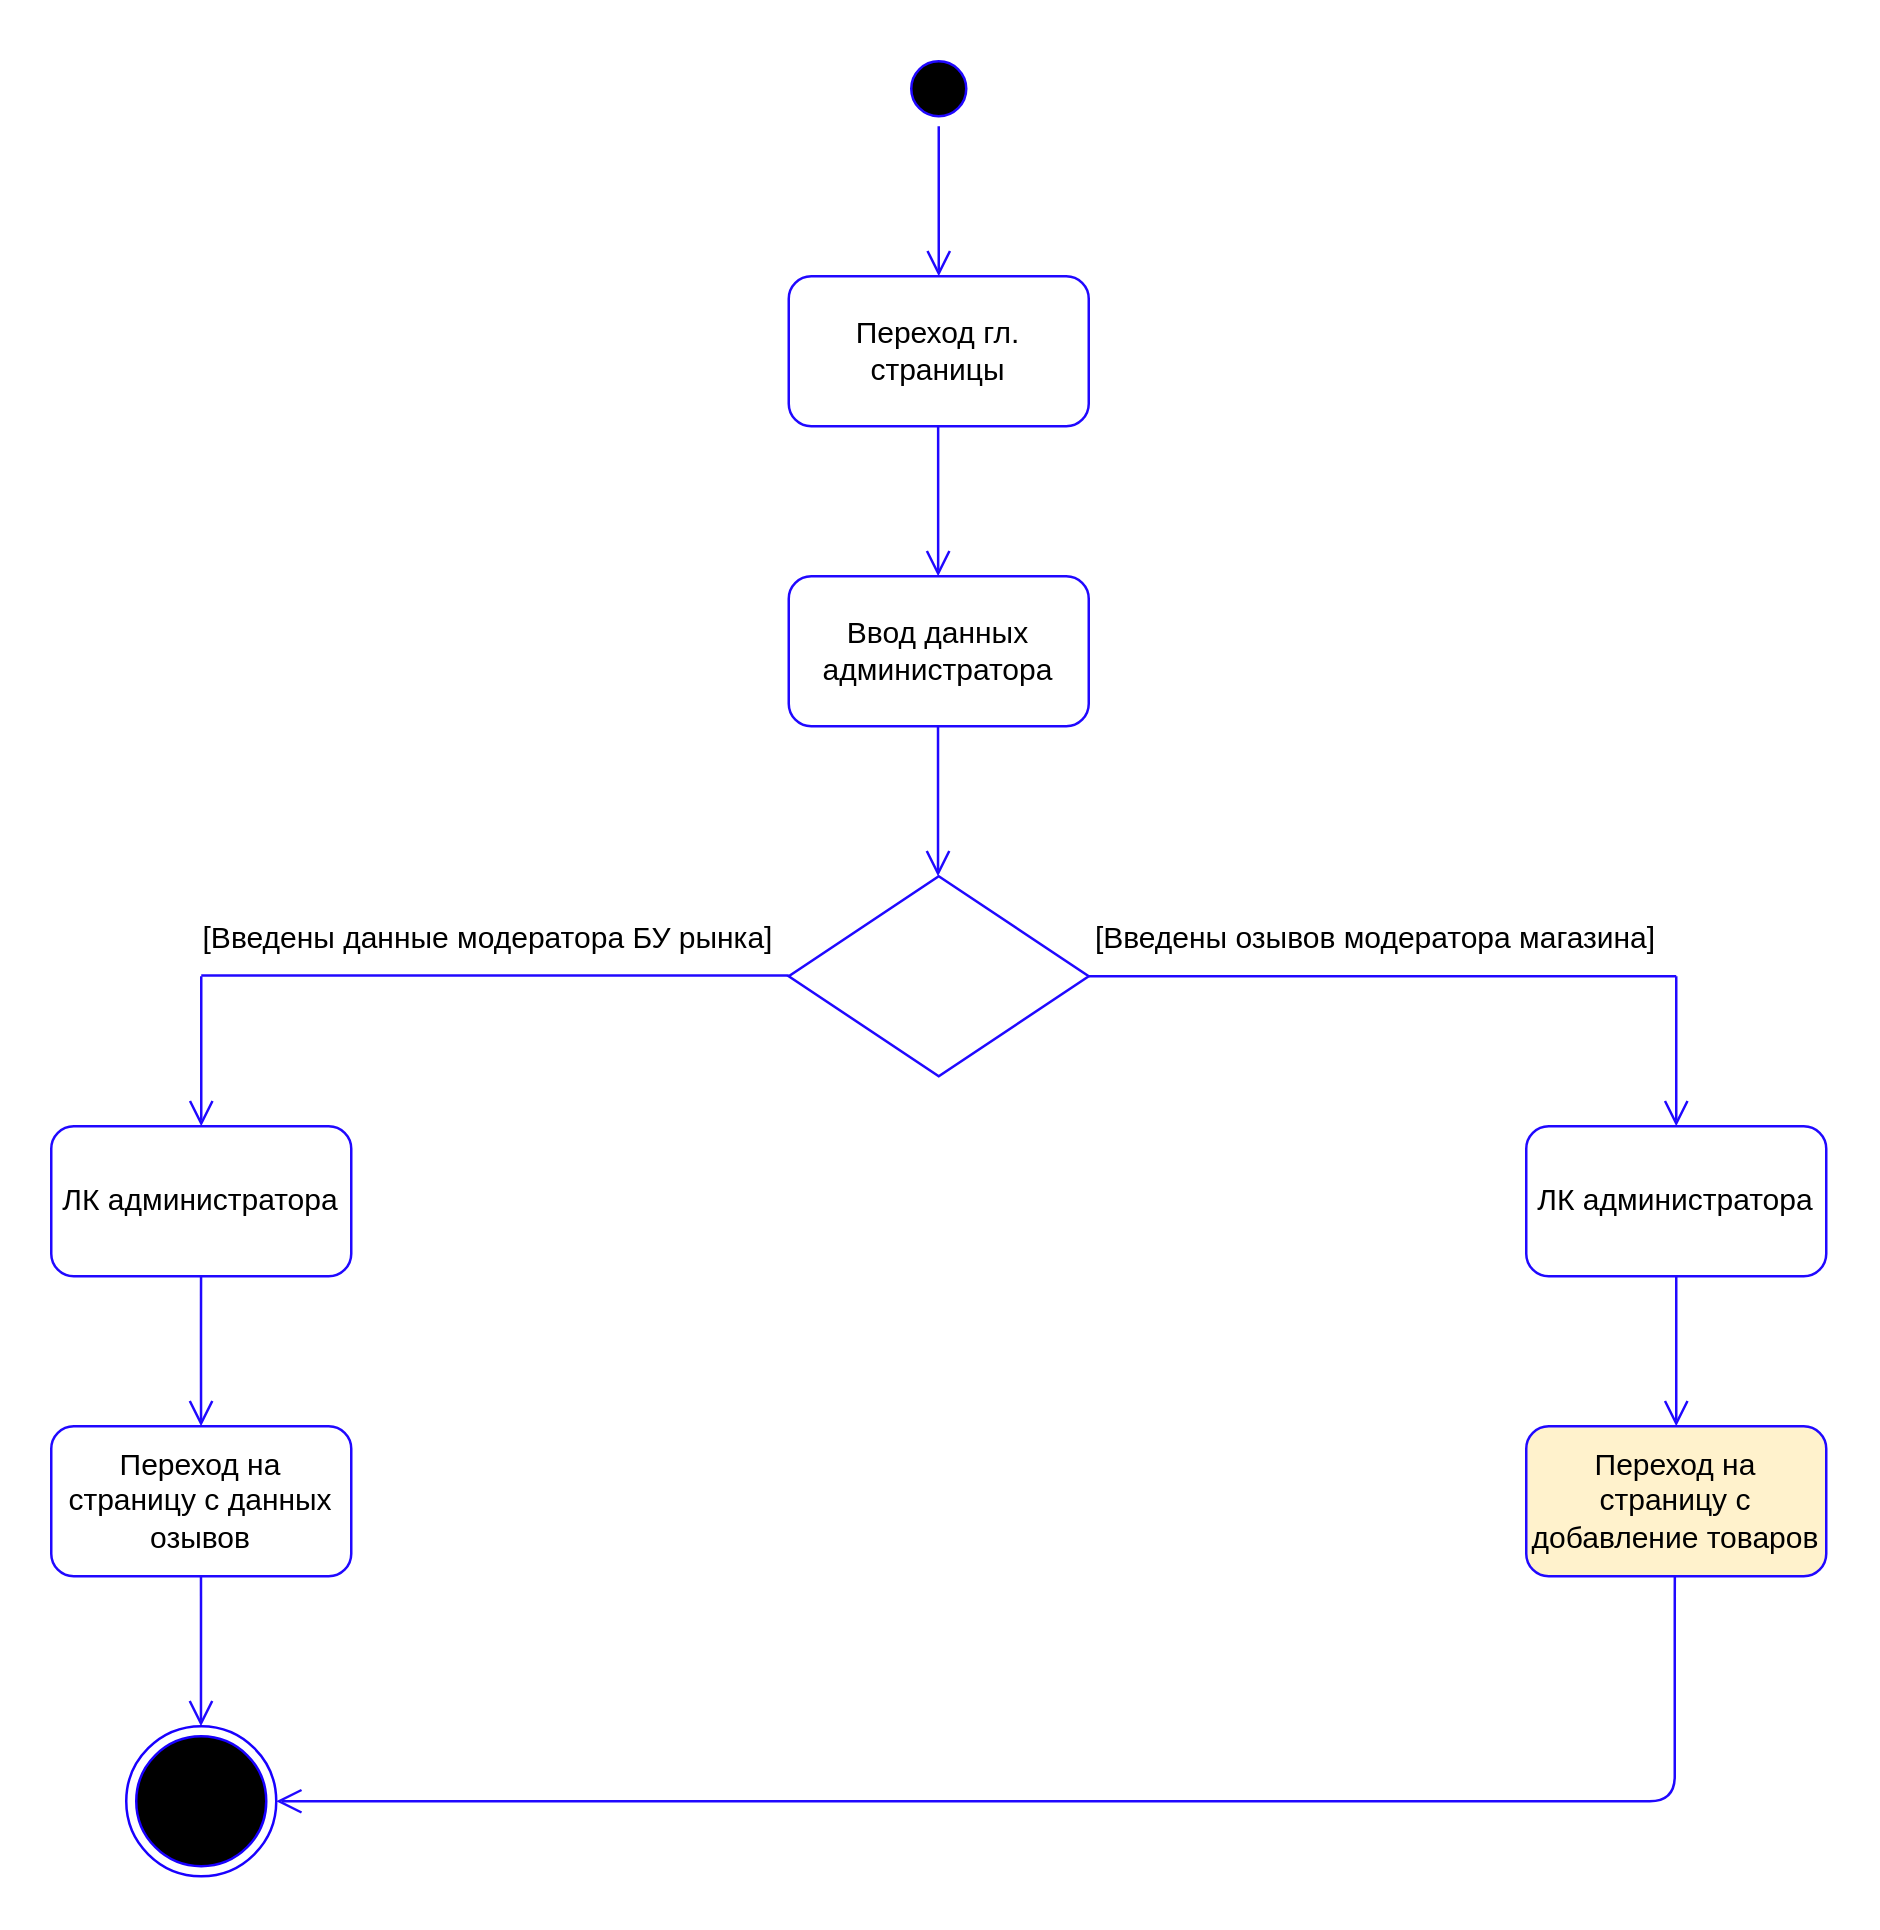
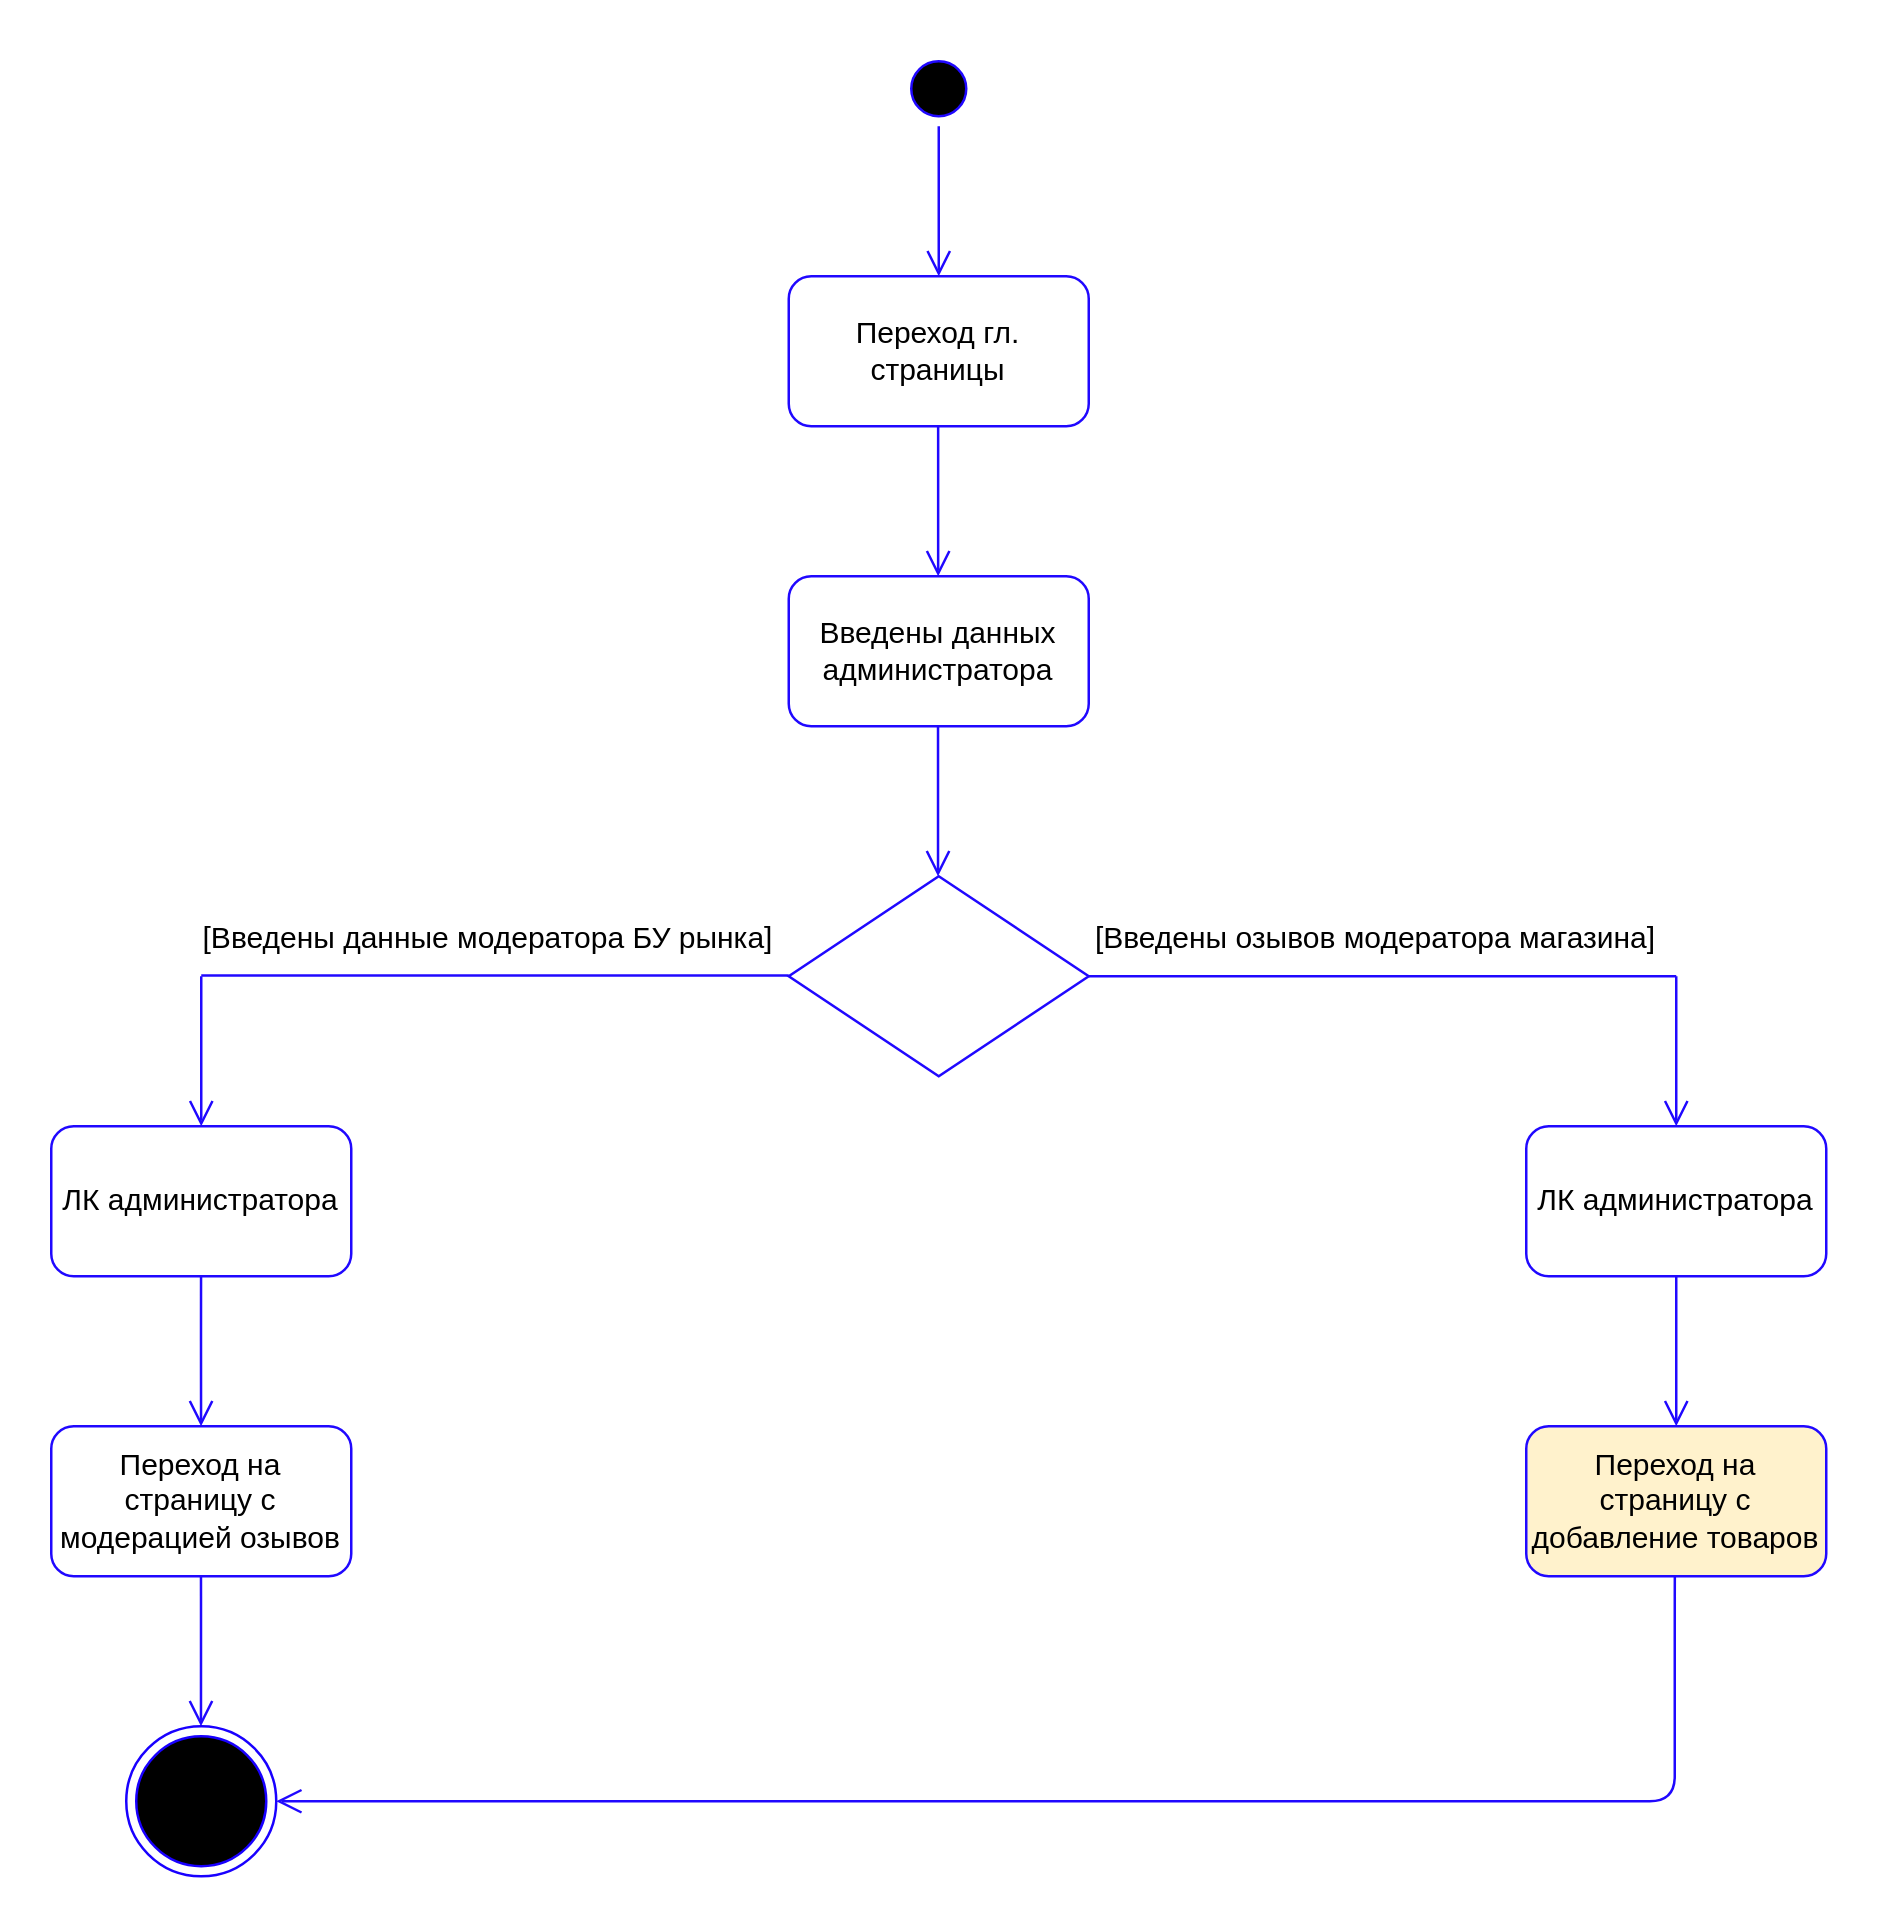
node "Ввод данных администратора": label "Ввод данных администратора" -> "Введены данных администратора"
node "Переход на страницу с данных озывов": label "Переход на страницу с данных озывов" -> "Переход на страницу с модерацией озывов"
